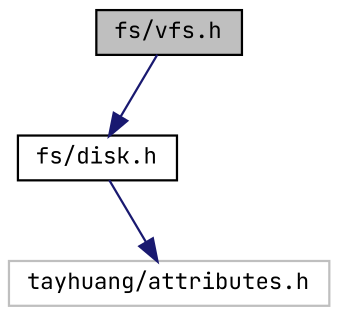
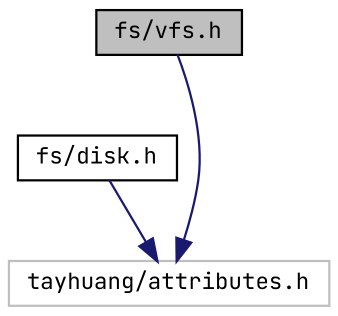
edge "fs/vfs.h" -> "fs/disk.h": now "fs/vfs.h" -> "tayhuang/attributes.h"
